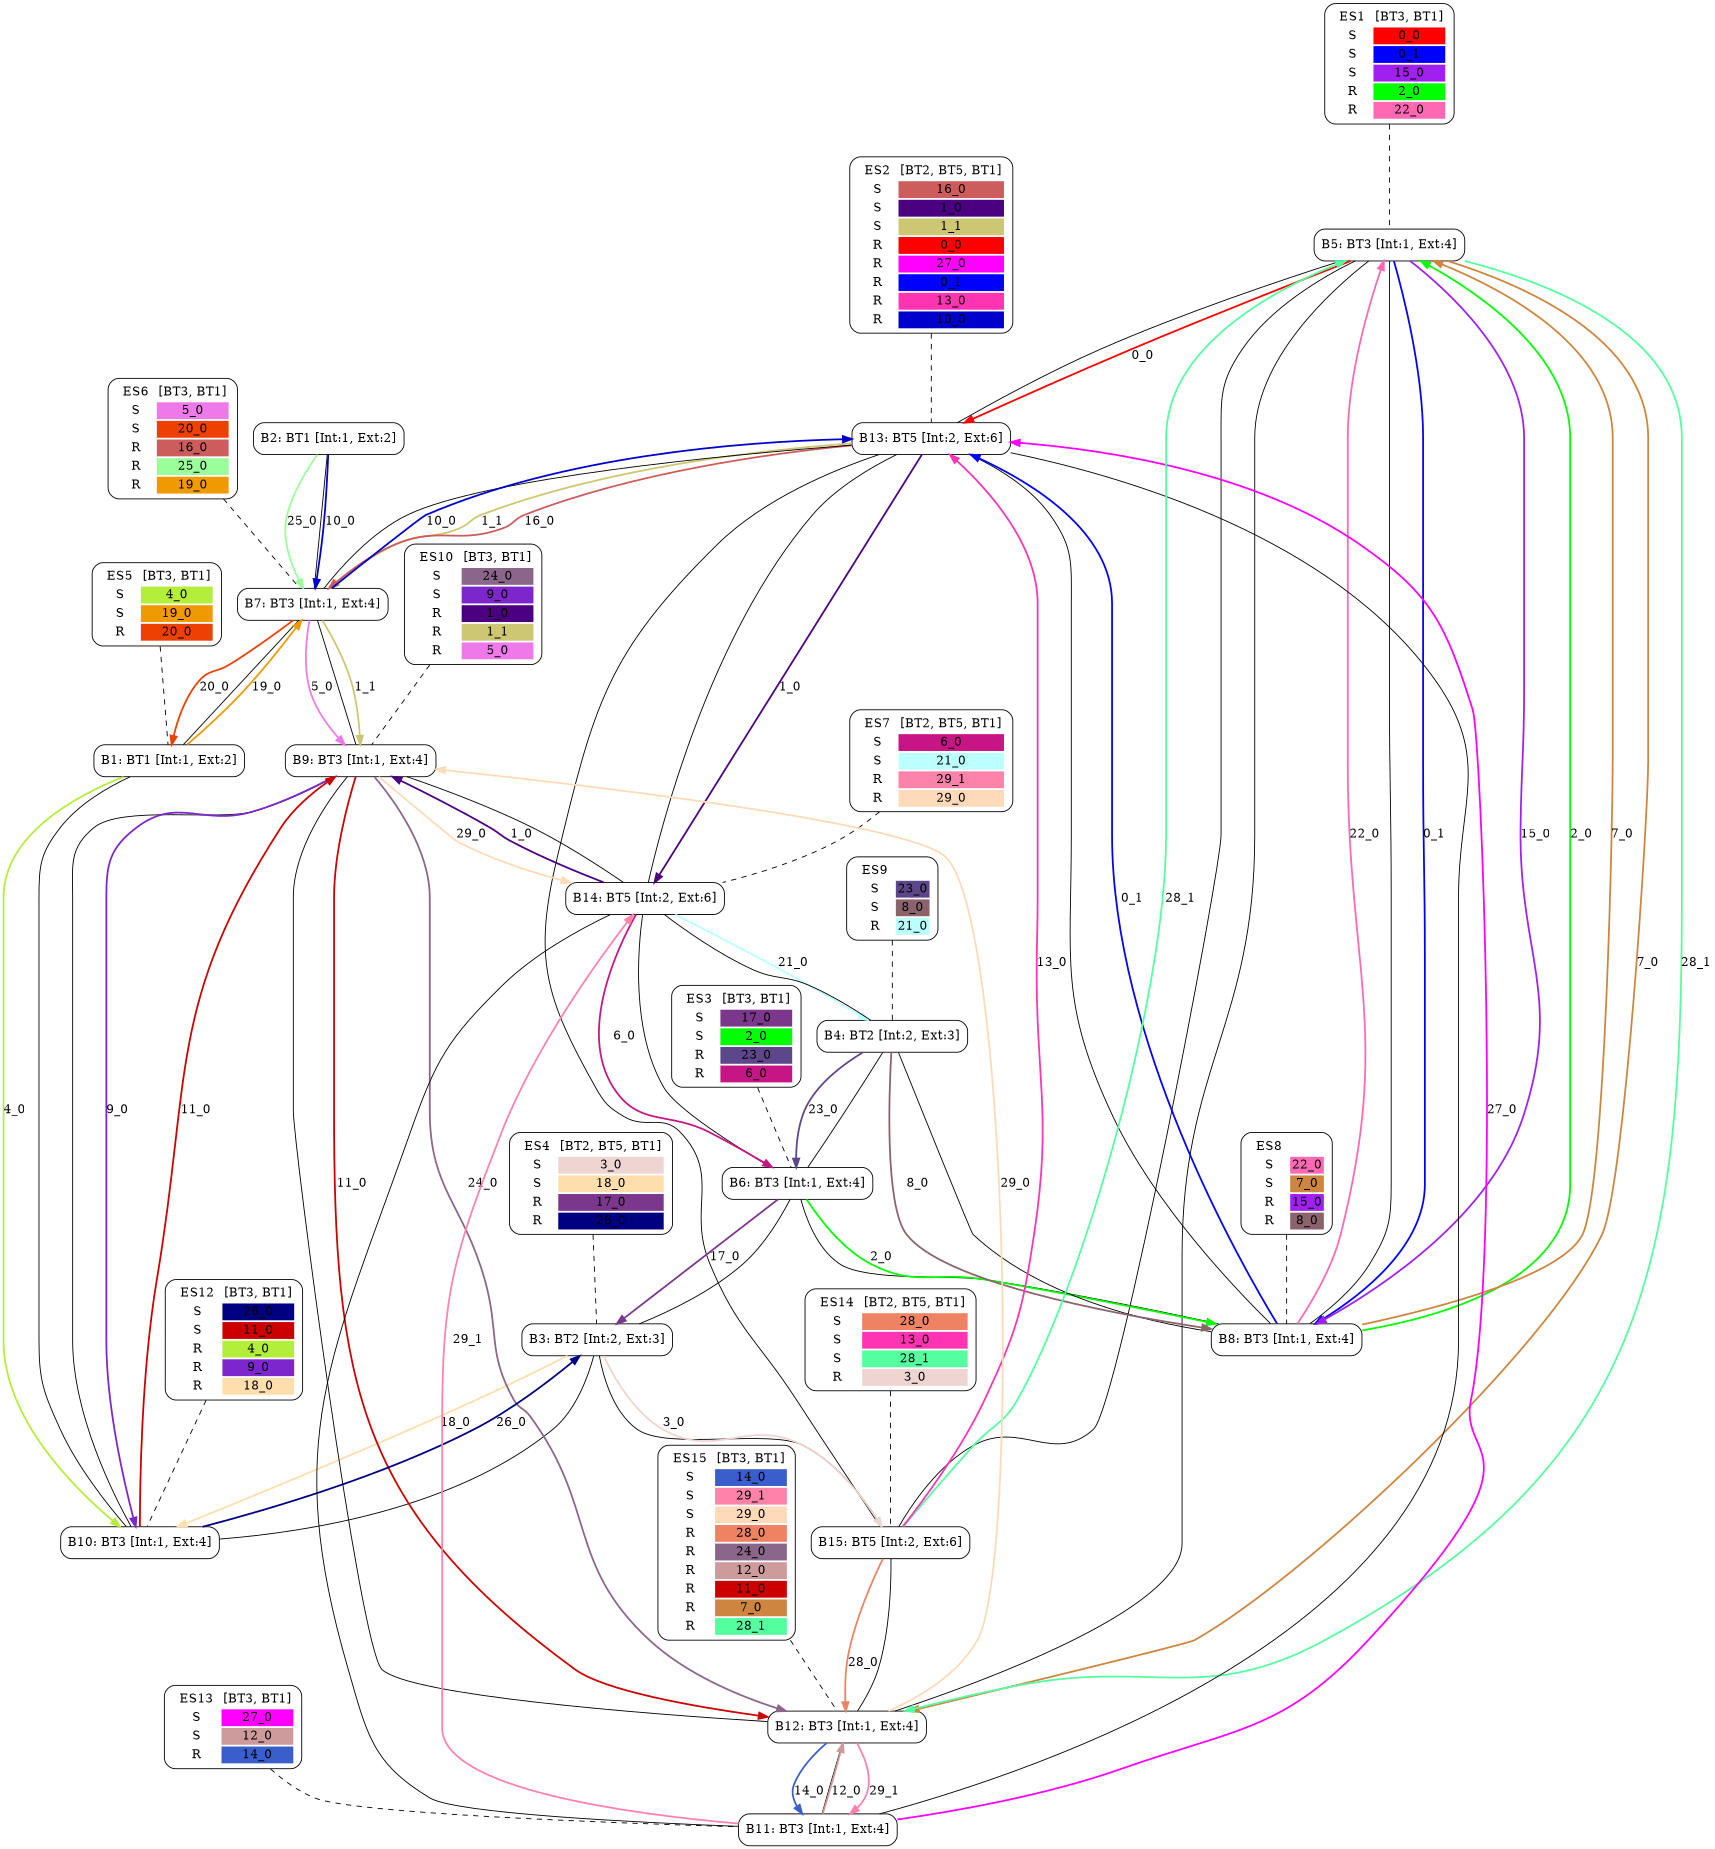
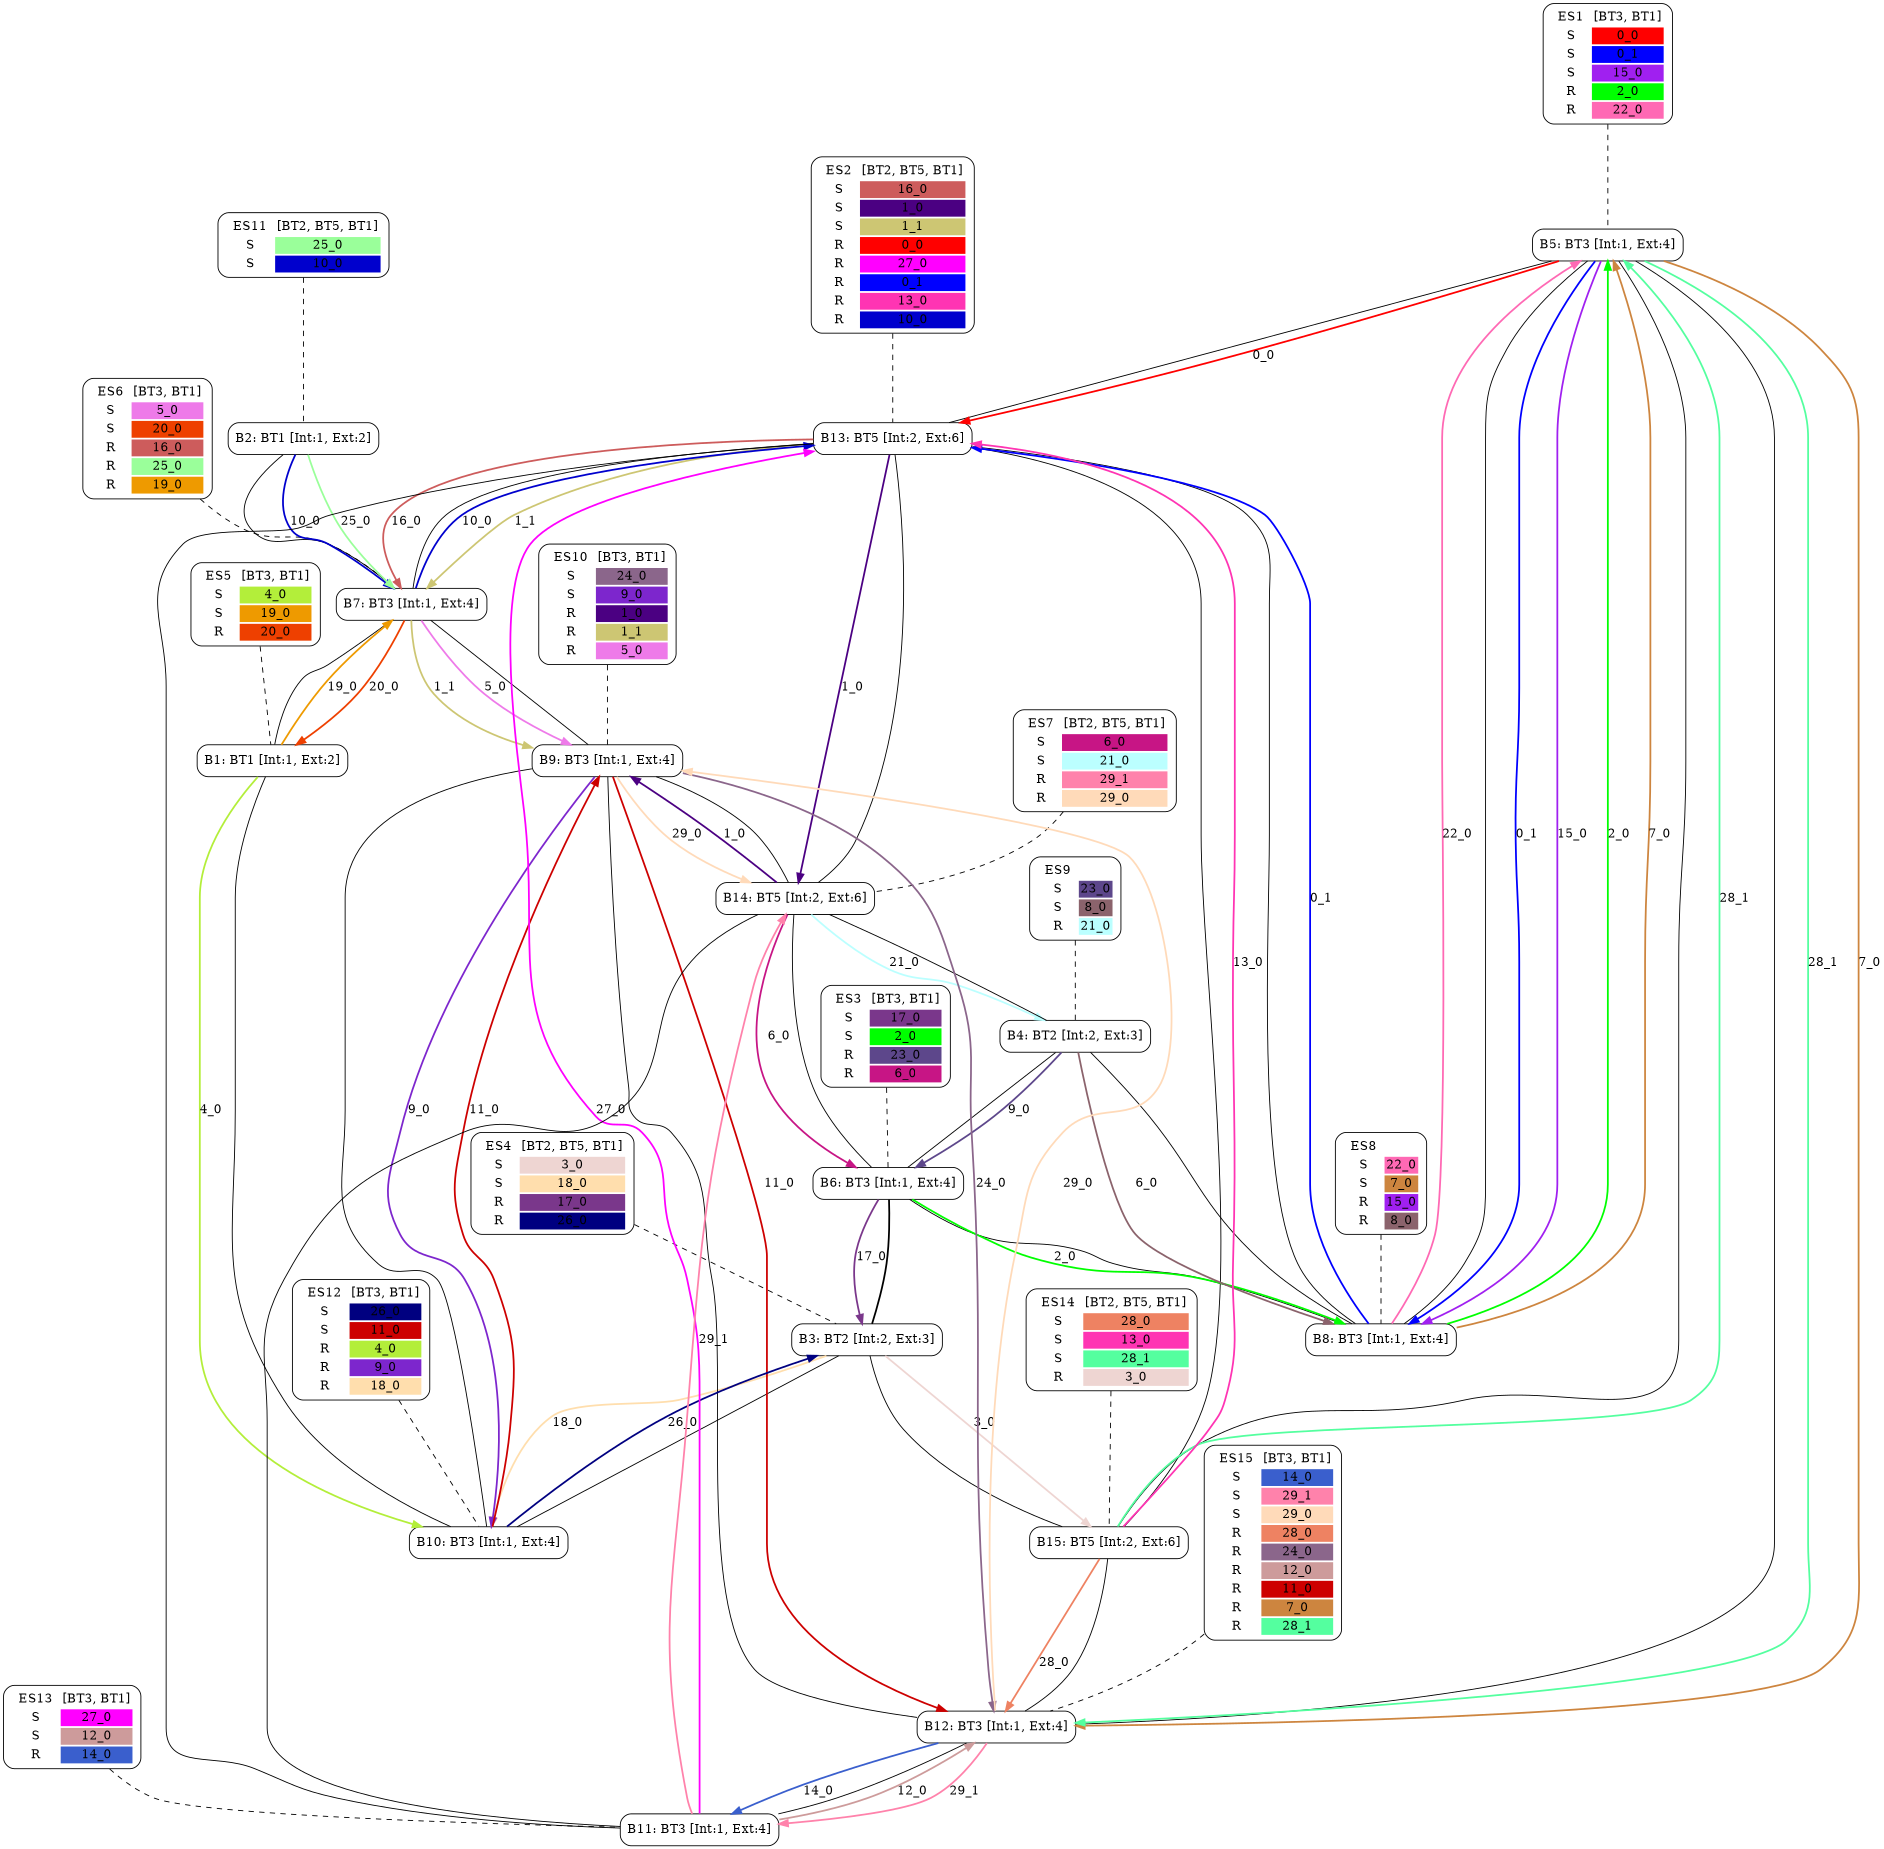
node "ES11": added
edge "B4: BT2 [Int:2, Ext:3]" -> "B6: BT3 [Int:1, Ext:4]": label "23_0" -> "9_0"
edge "B4: BT2 [Int:2, Ext:3]" -> "B8: BT3 [Int:1, Ext:4]": label "8_0" -> "6_0"
edge "B6: BT3 [Int:1, Ext:4]" -- "B3: BT2 [Int:2, Ext:3]": style solid -> bold
